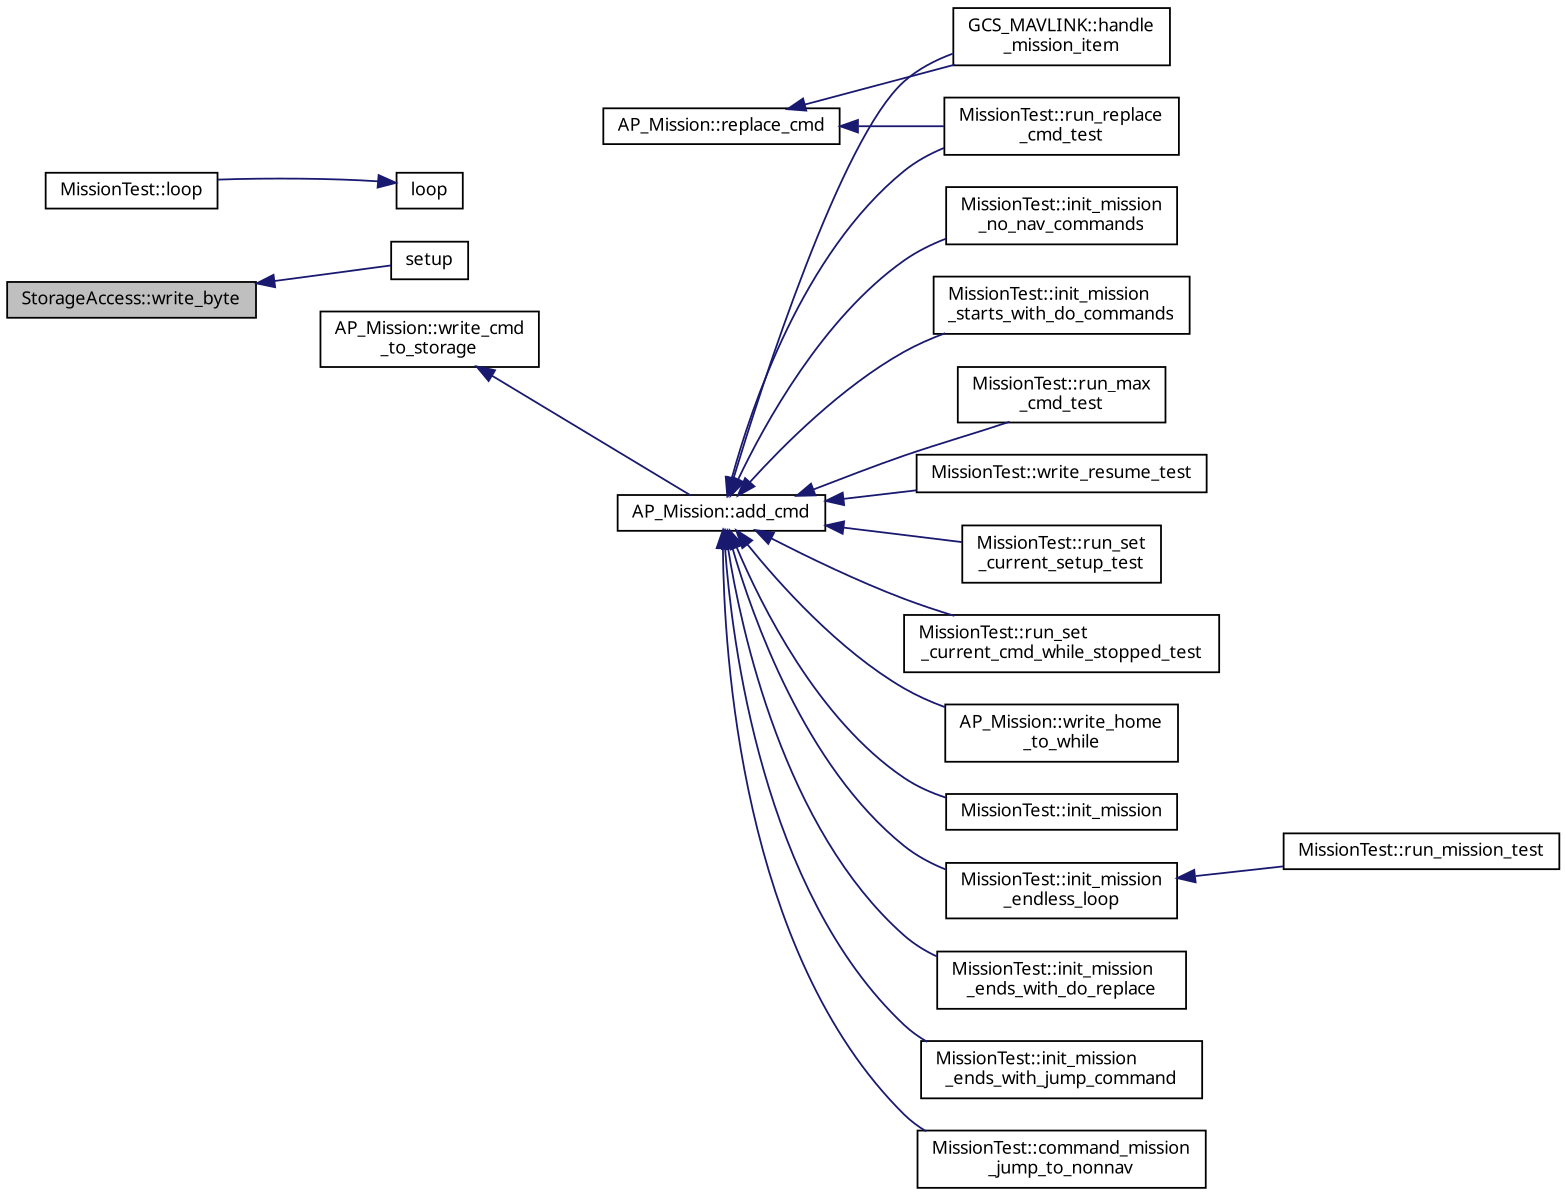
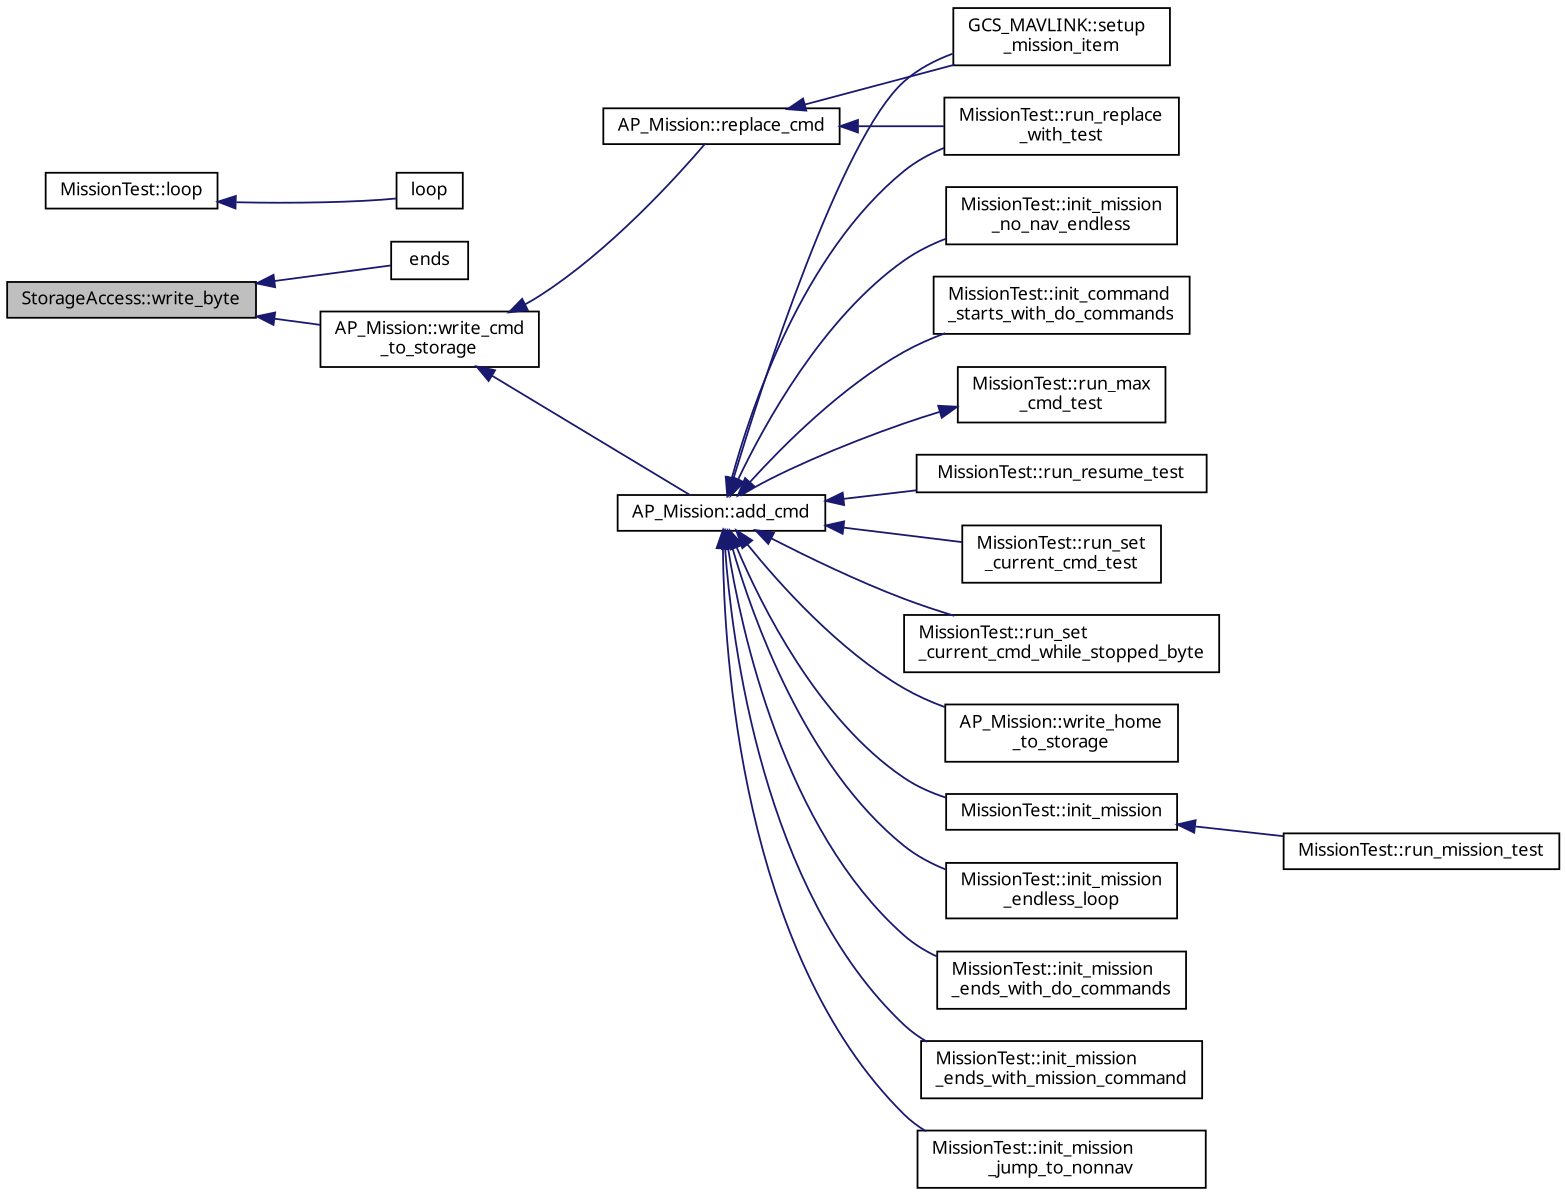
node "GCS_MAVLINK::handle _mission_item": label "GCS_MAVLINK::handle _mission_item" -> "GCS_MAVLINK::setup _mission_item"
node "MissionTest::run_replace _cmd_test": label "MissionTest::run_replace _cmd_test" -> "MissionTest::run_replace _with_test"
edge "MissionTest::loop" -> "loop": reversed
node "MissionTest::init_mission _no_nav_commands": label "MissionTest::init_mission _no_nav_commands" -> "MissionTest::init_mission _no_nav_endless"
edge "AP_Mission::replace_cmd" -> "AP_Mission::write_cmd _to_storage": added
node "setup": label "setup" -> "ends"
node "MissionTest::init_mission _starts_with_do_commands": label "MissionTest::init_mission _starts_with_do_commands" -> "MissionTest::init_command _starts_with_do_commands"
edge "AP_Mission::write_cmd _to_storage" -> "StorageAccess::write_byte": added
edge "MissionTest::run_max _cmd_test" -> "AP_Mission::add_cmd": reversed
node "MissionTest::write_resume_test": label "MissionTest::write_resume_test" -> "MissionTest::run_resume_test"
node "MissionTest::run_set _current_setup_test": label "MissionTest::run_set _current_setup_test" -> "MissionTest::run_set _current_cmd_test"
node "MissionTest::run_set _current_cmd_while_stopped_test": label "MissionTest::run_set _current_cmd_while_stopped_test" -> "MissionTest::run_set _current_cmd_while_stopped_byte"
node "AP_Mission::write_home _to_while": label "AP_Mission::write_home _to_while" -> "AP_Mission::write_home _to_storage"
edge "MissionTest::run_mission_test" -> "MissionTest::init_mission _endless_loop": now "MissionTest::run_mission_test" -> "MissionTest::init_mission"
node "MissionTest::init_mission _ends_with_do_replace": label "MissionTest::init_mission _ends_with_do_replace" -> "MissionTest::init_mission _ends_with_do_commands"
node "MissionTest::init_mission _ends_with_jump_command": label "MissionTest::init_mission _ends_with_jump_command" -> "MissionTest::init_mission _ends_with_mission_command"
node "MissionTest::command_mission _jump_to_nonnav": label "MissionTest::command_mission _jump_to_nonnav" -> "MissionTest::init_mission _jump_to_nonnav"
